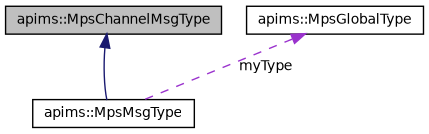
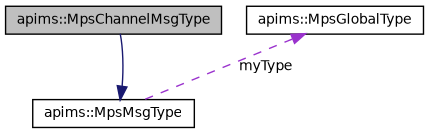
edge "apims::MpsMsgType" -> "apims::MpsChannelMsgType": reversed
